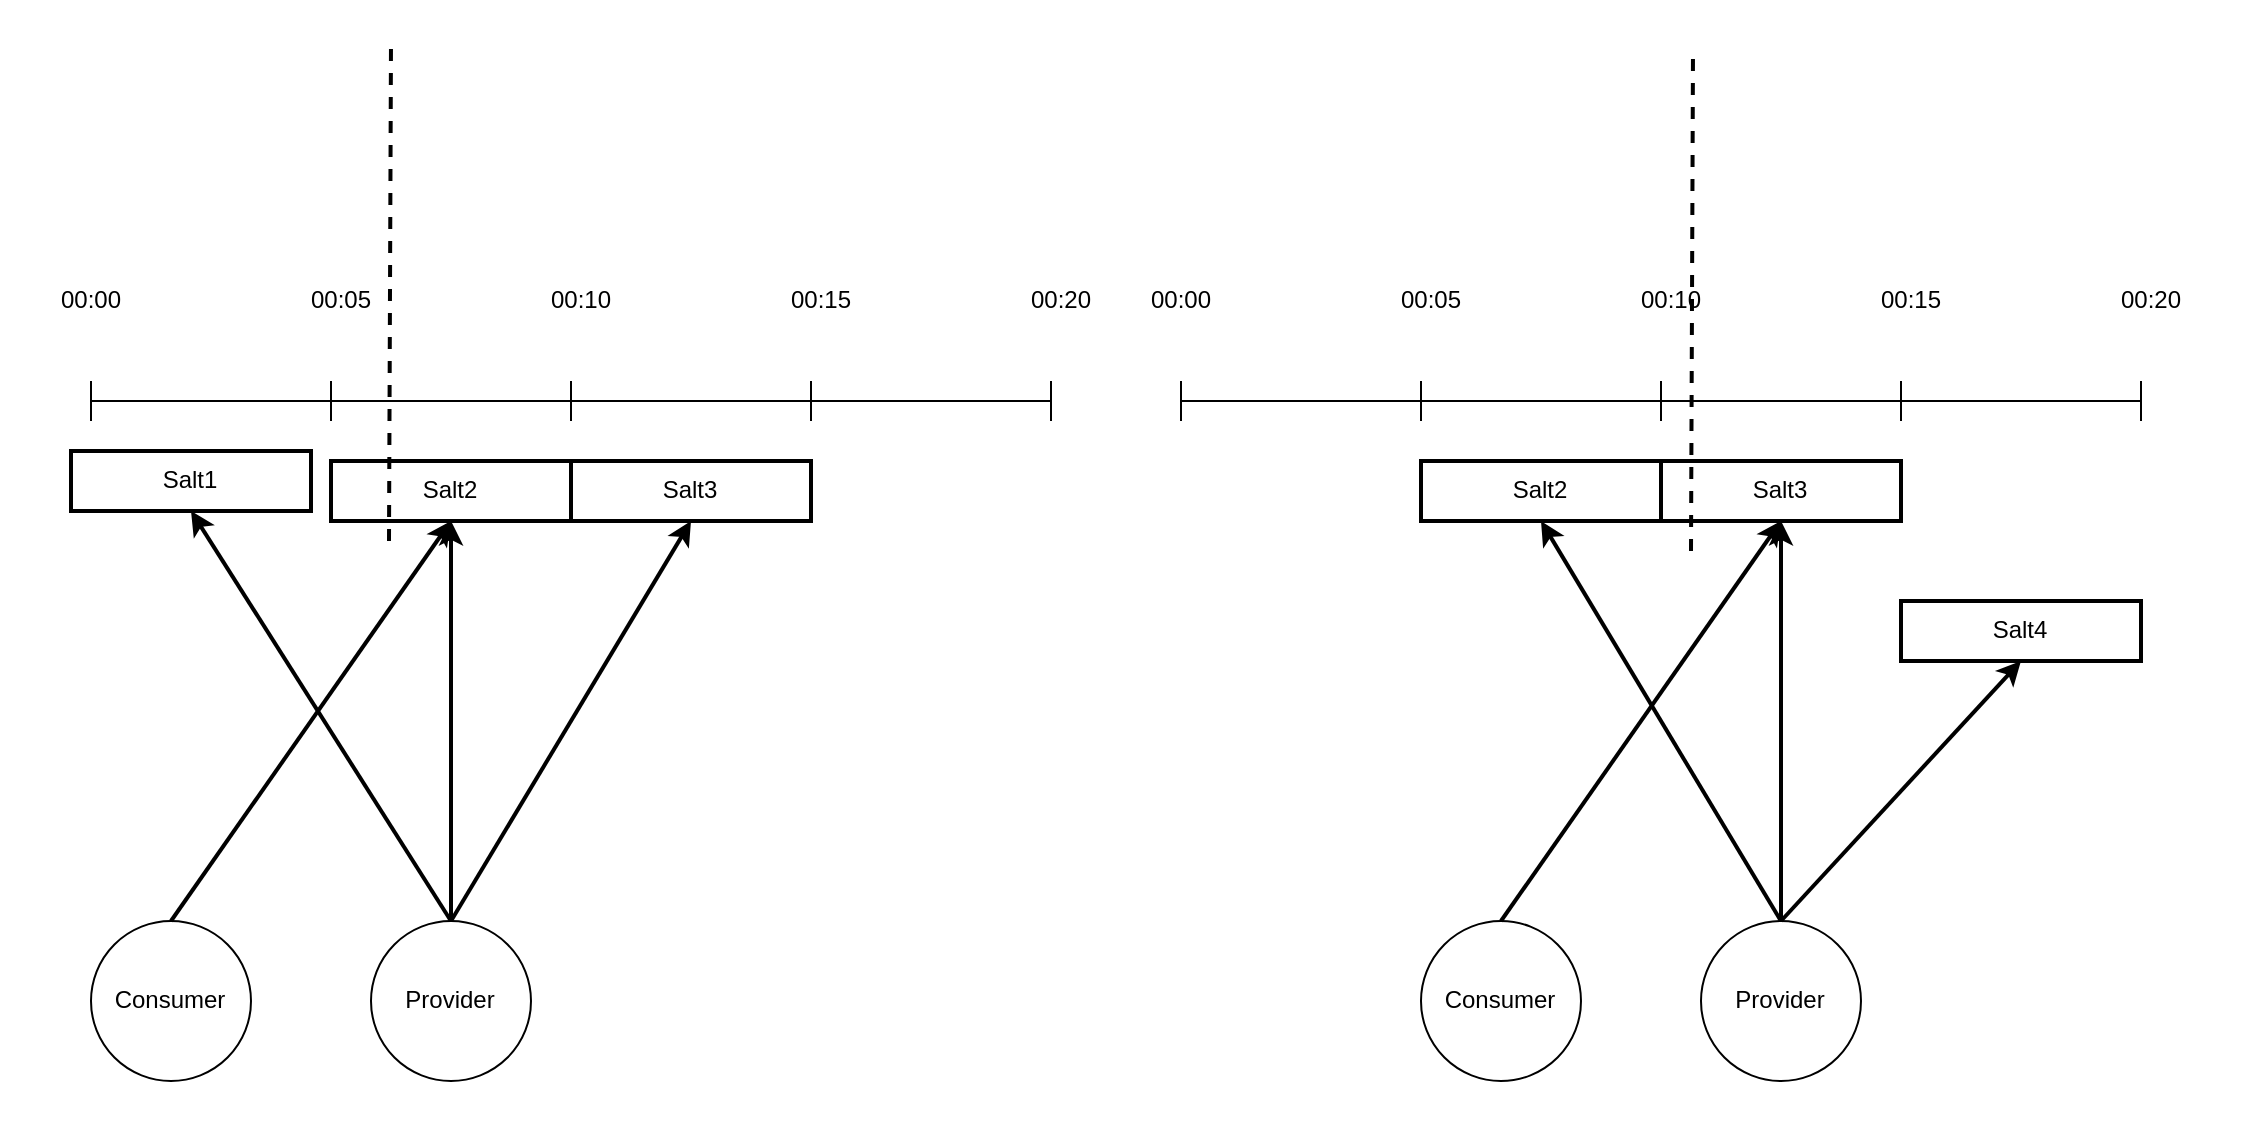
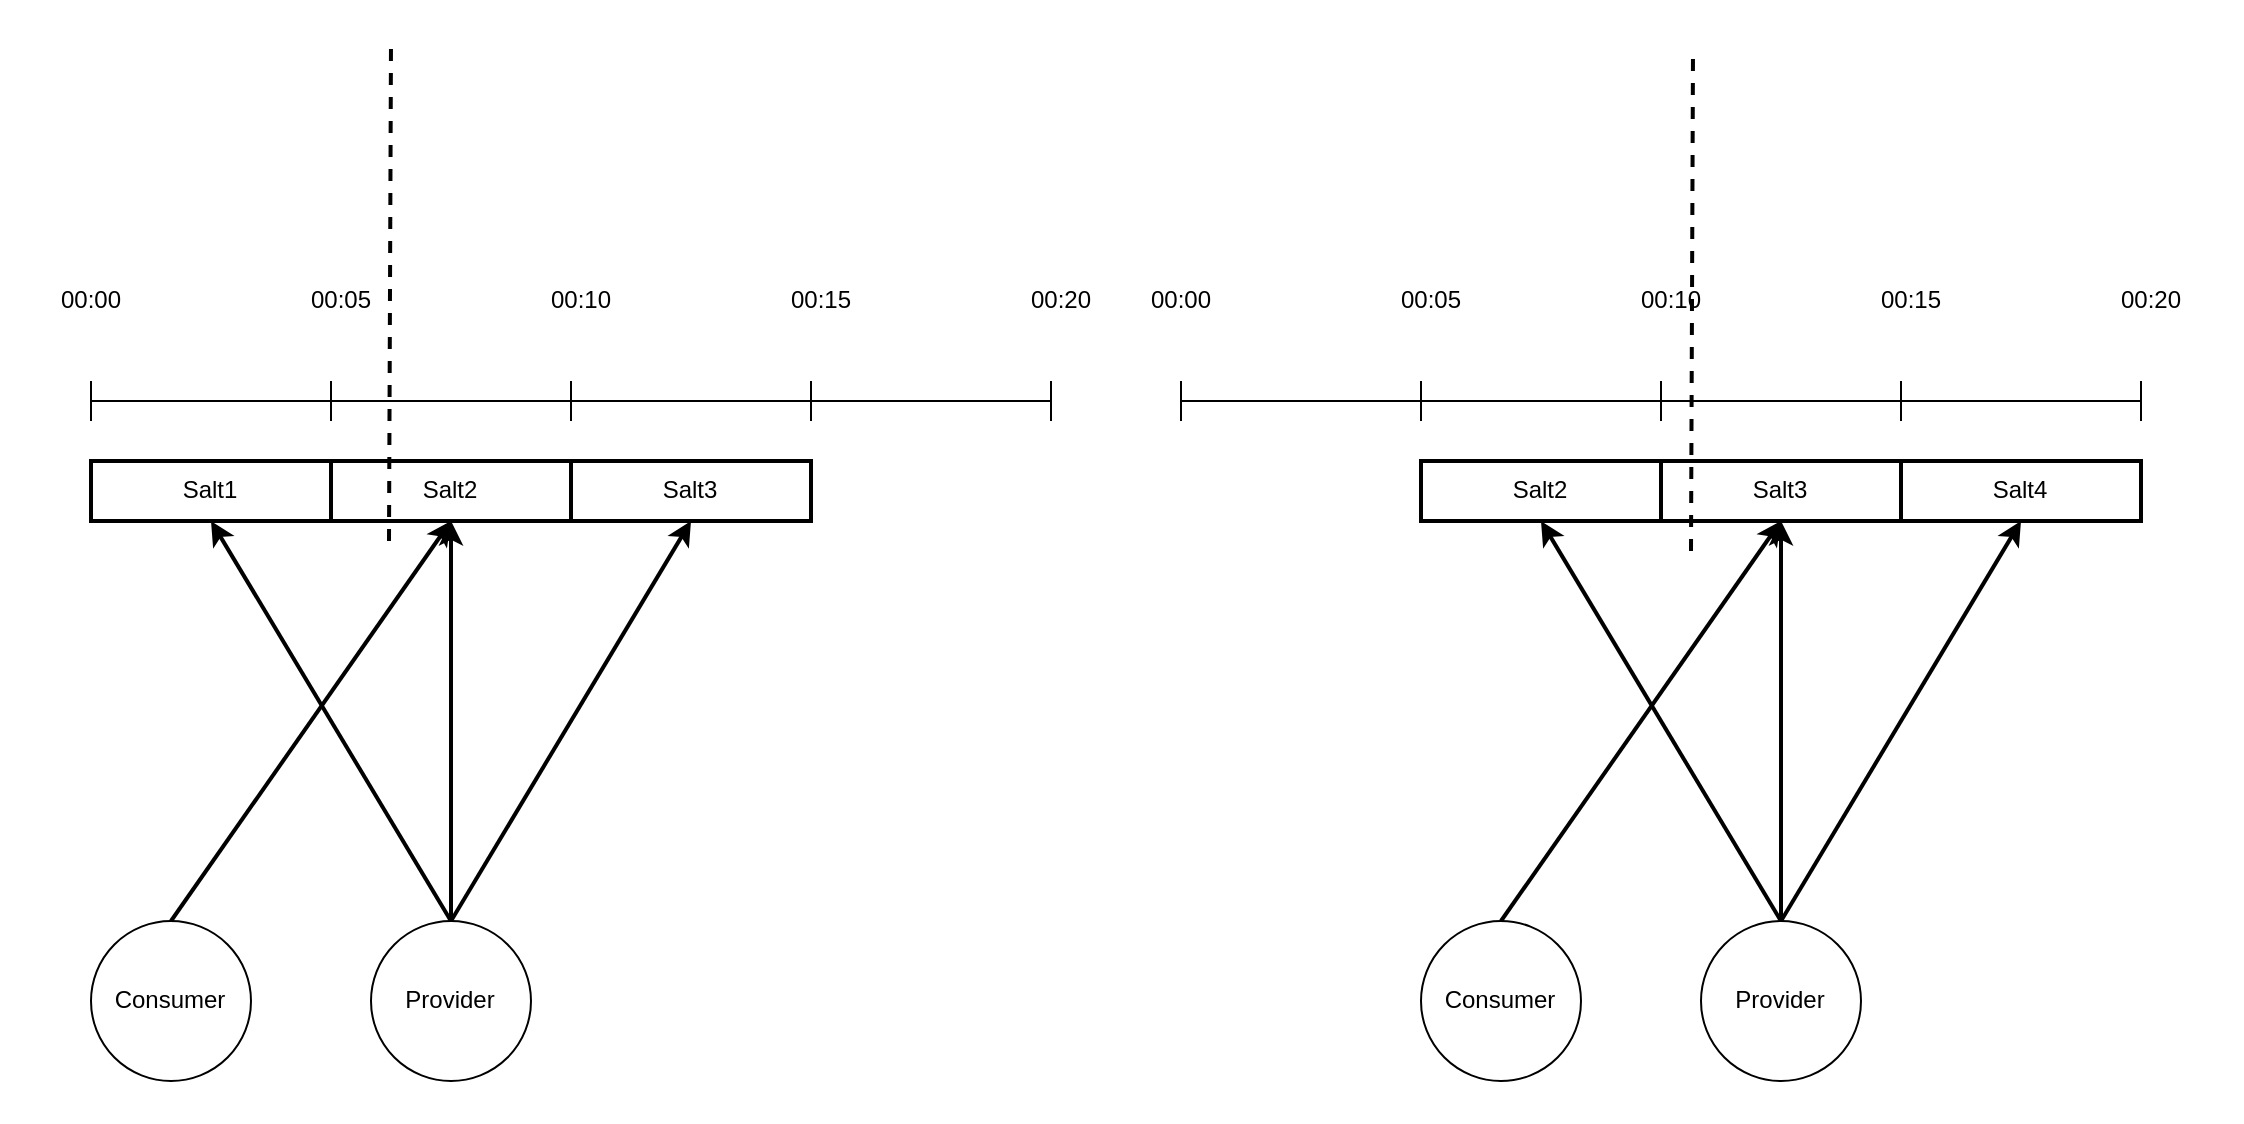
node "Salt1": moved (191, 481) -> (211, 491)
node "Salt4": moved (2021, 631) -> (2021, 491)
